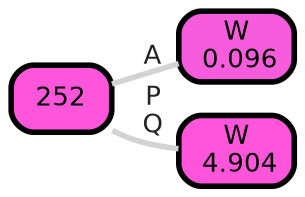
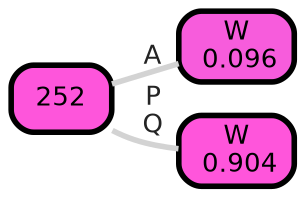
node "W 4.904": label "W 4.904" -> "W 0.904"
